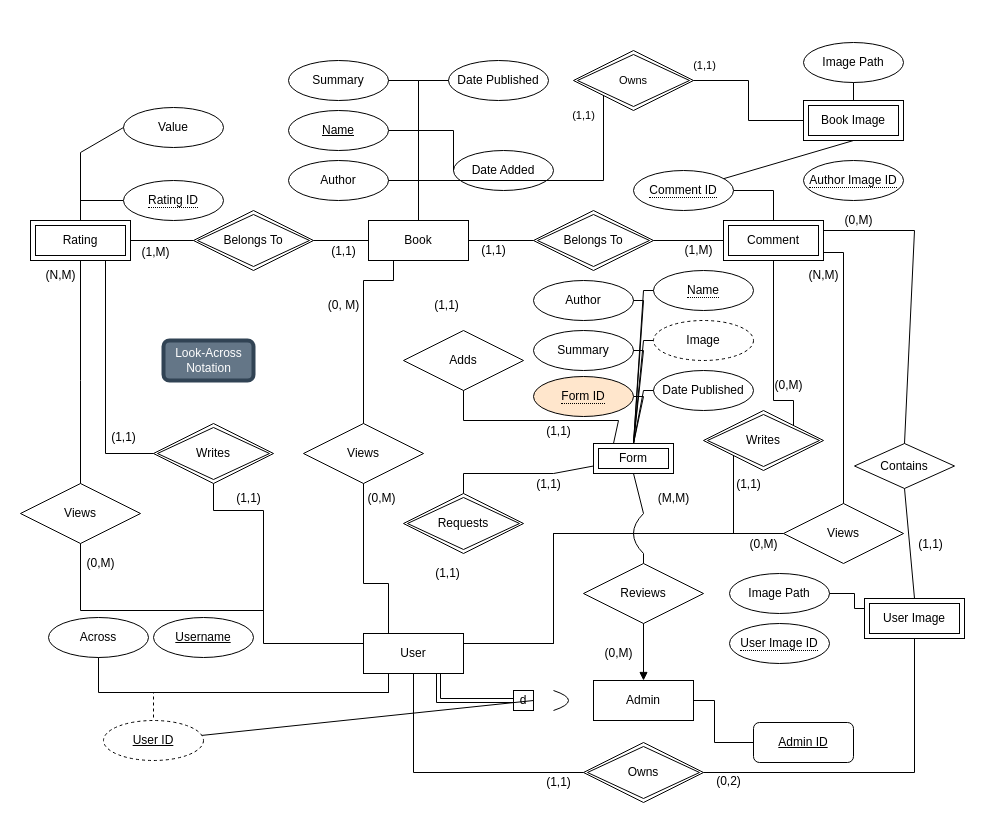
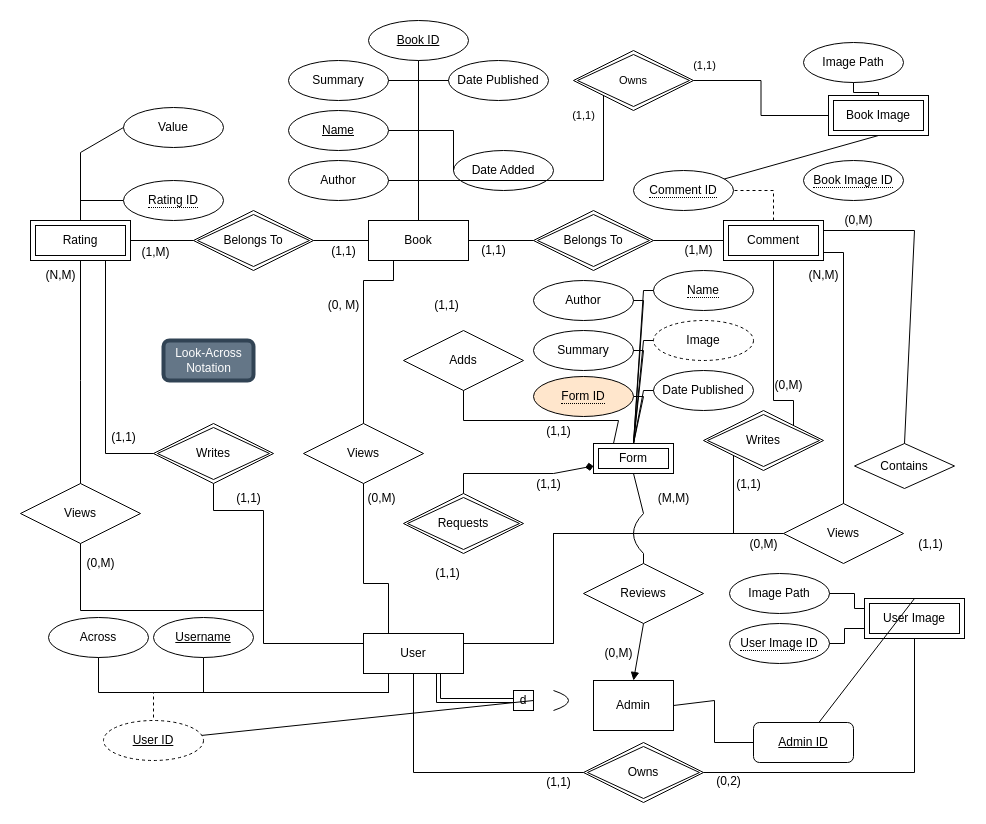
node "Book ID": added
edge "Book ID" -- "Book": added
node "Book Image": moved (854, 121) -> (879, 116)
node "Author Image ID": label "Author Image ID" -> "Book Image ID"
edge "Comment ID" -- "Comment": style solid -> dashed
edge "Form" -- "Requests": arrowhead none -> diamond
edge "Contains" -- "User Image": now "Admin ID" -- "User Image"
edge "User Image" -- "User Image ID": added
edge "Username" -- "User": added
node "Admin": size 100x40 -> 80x50
